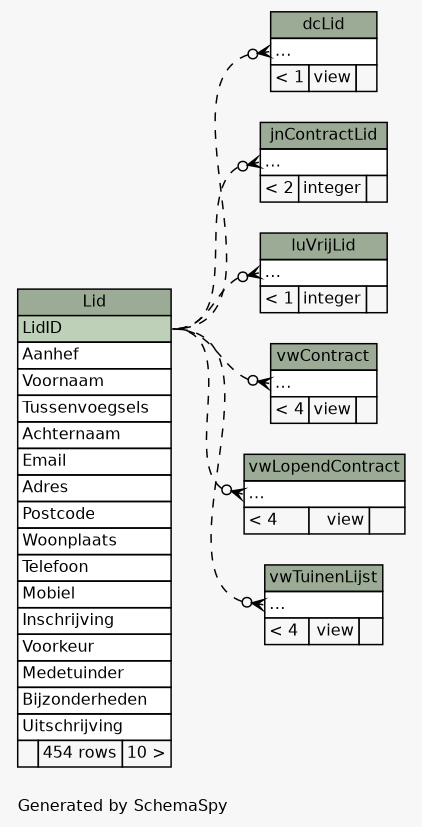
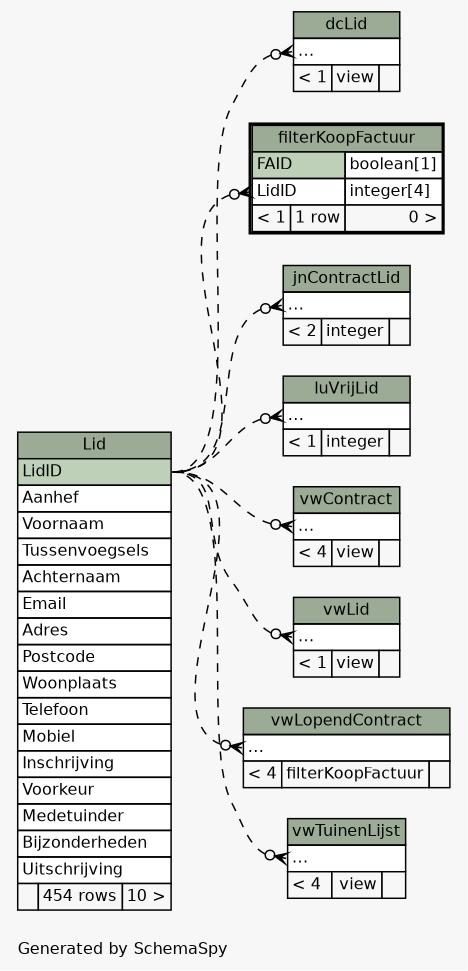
node "filterKoopFactuur": added
node "vwLopendContract": text "view" -> "filterKoopFactuur"
node "vwLid": added
